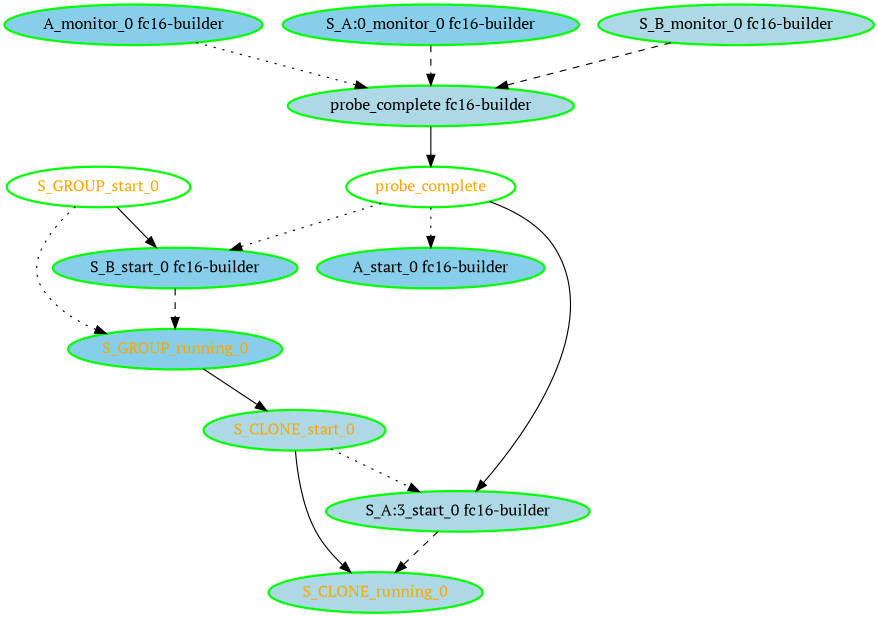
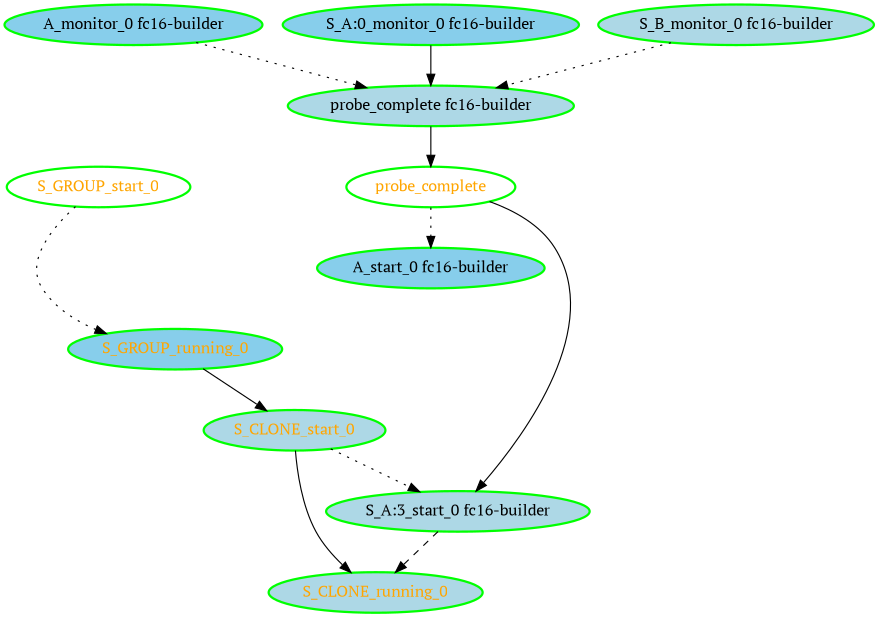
edge "S_A:0_monitor_0 fc16-builder" -> "probe_complete fc16-builder": style dashed -> solid
edge "S_B_monitor_0 fc16-builder" -> "probe_complete fc16-builder": style dashed -> dotted
node "S_B_start_0 fc16-builder": removed
